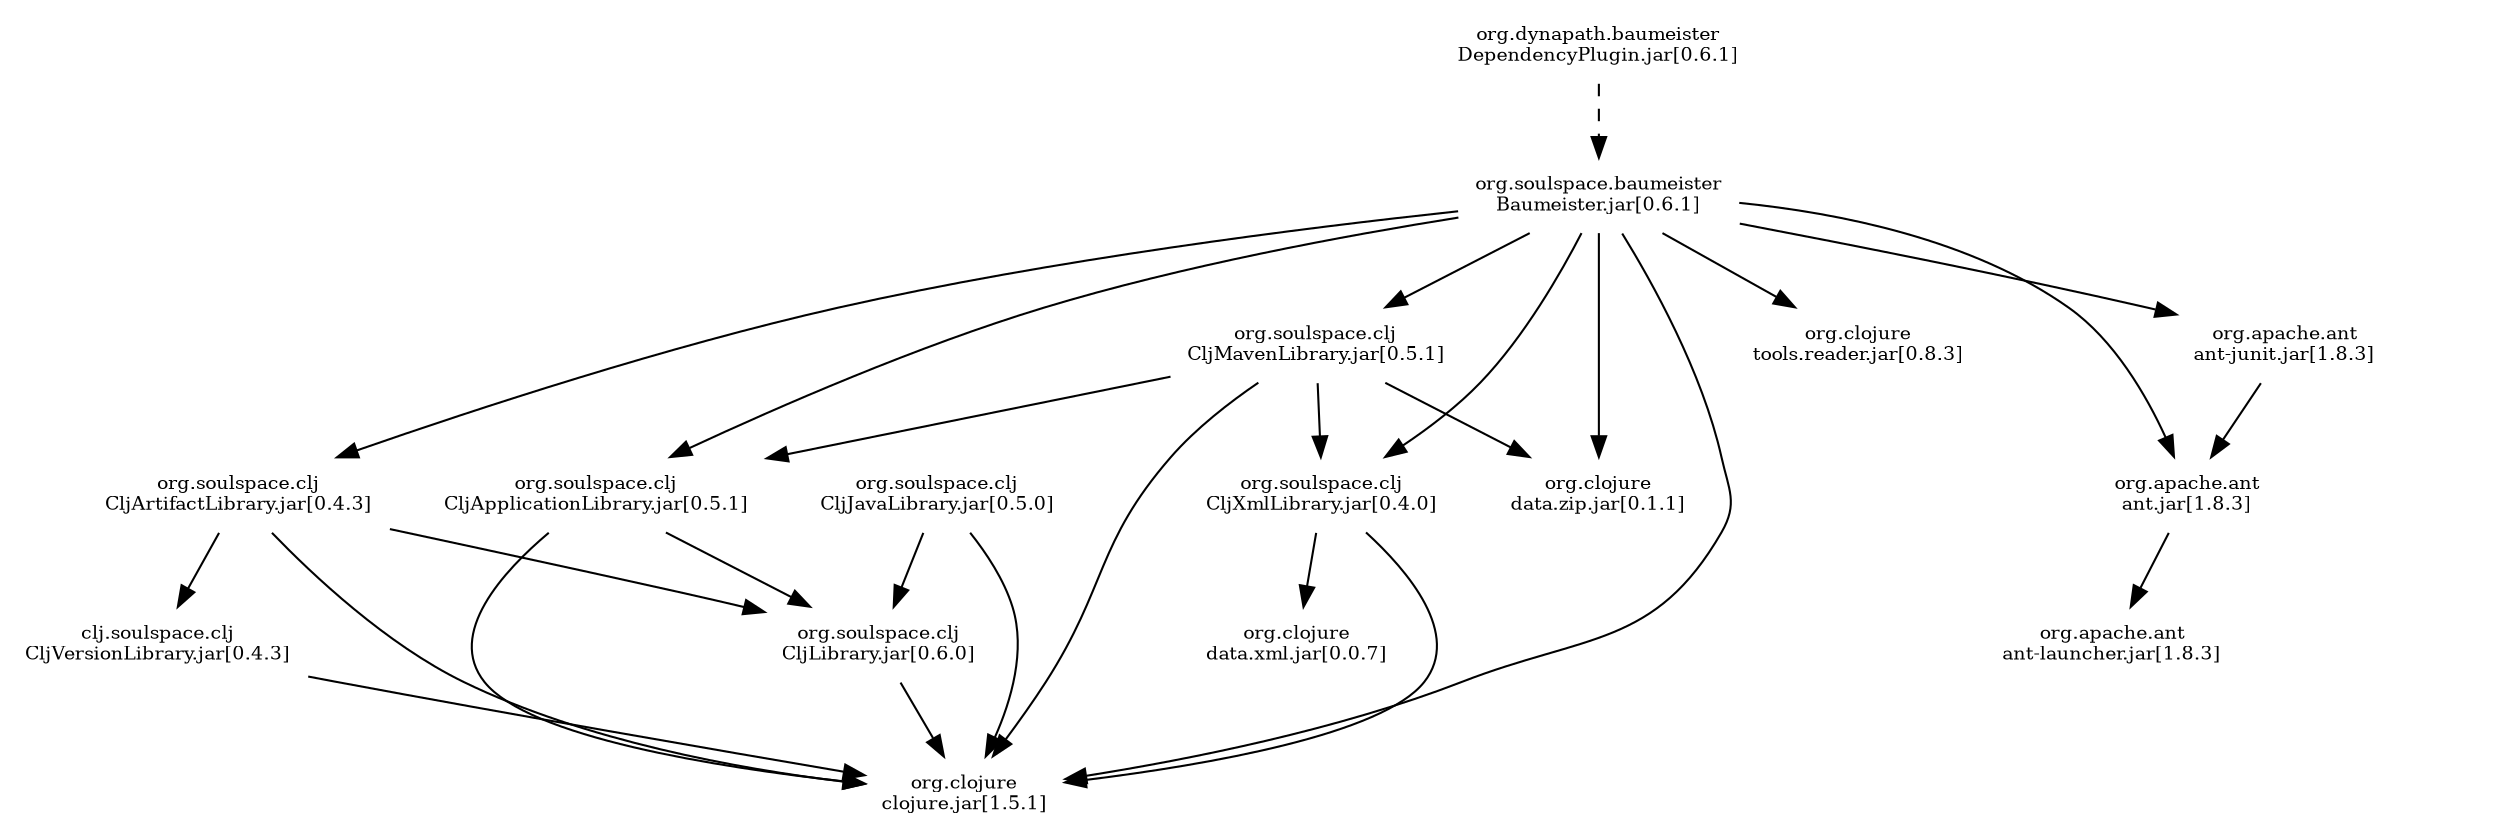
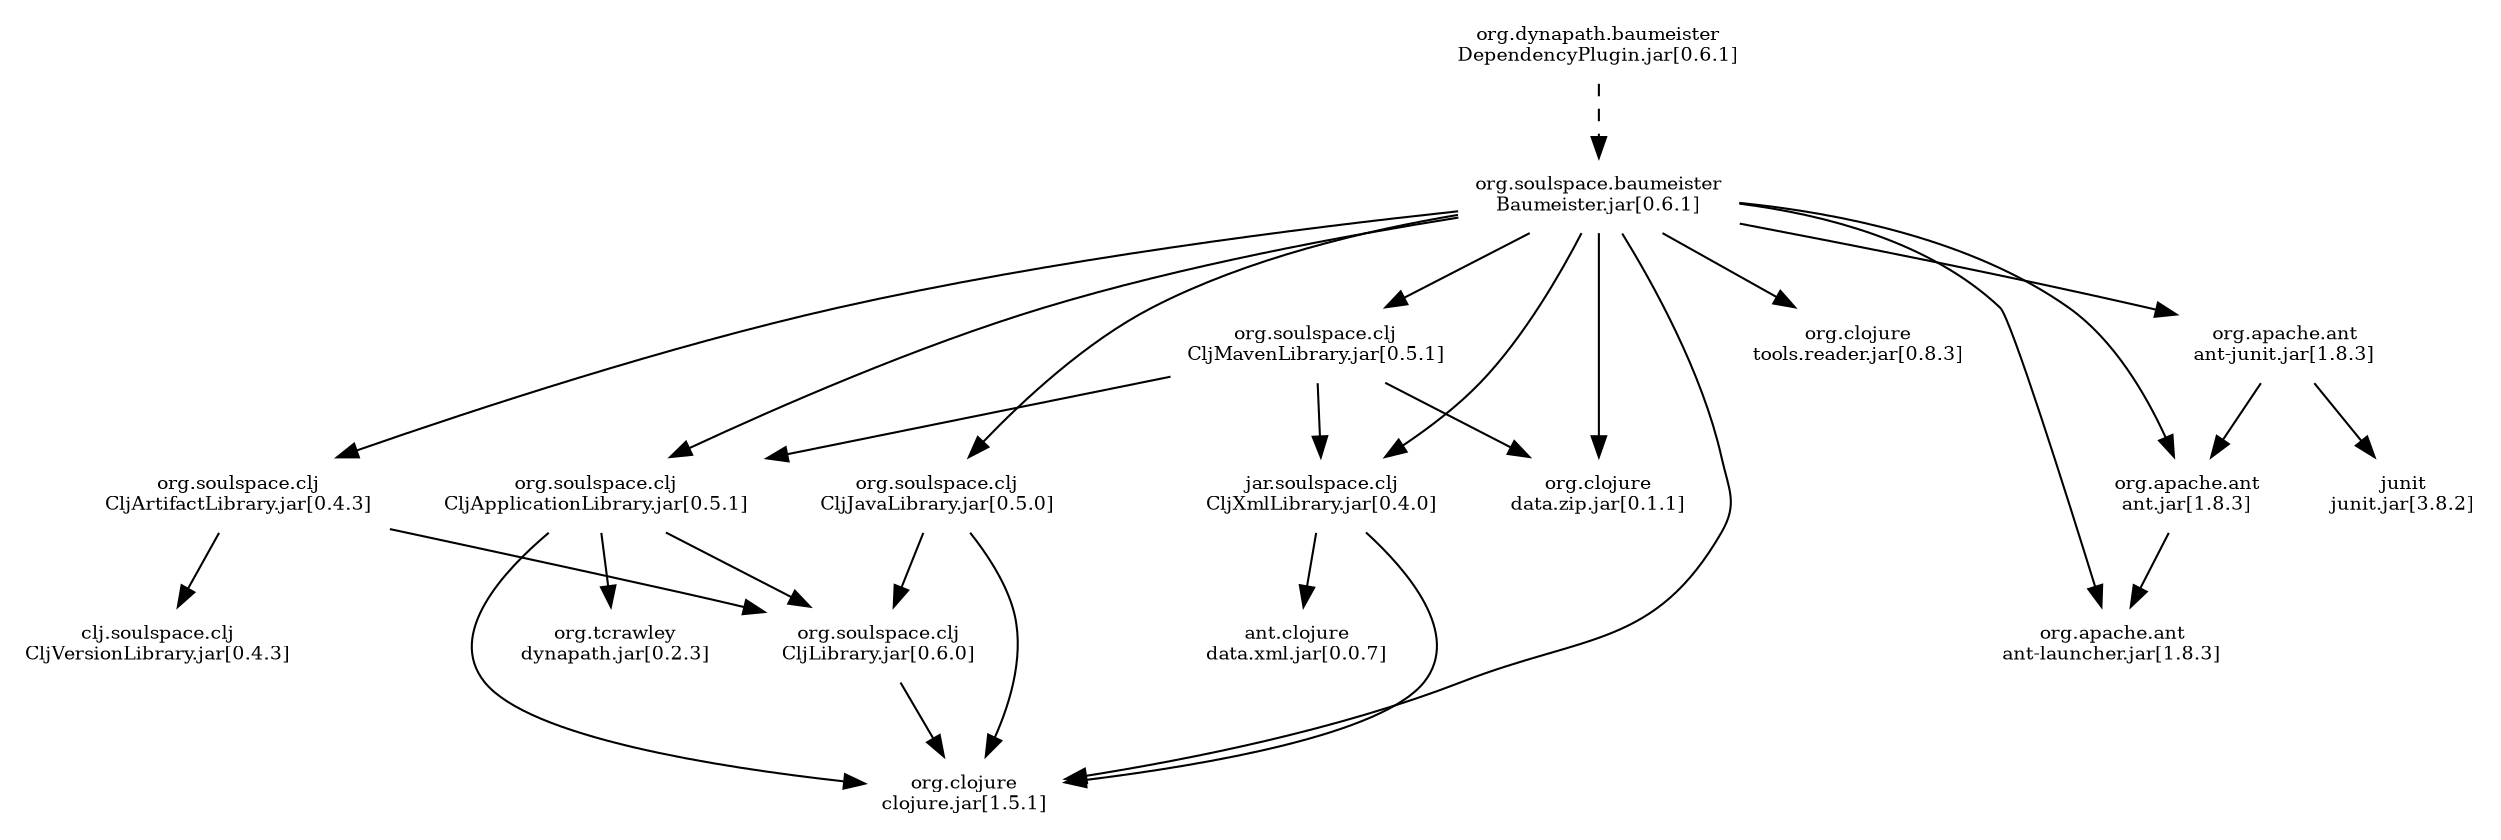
edge "org.soulspace.baumeister Baumeister.jar[0.6.1]" -> "org.soulspace.clj CljJavaLibrary.jar[0.5.0]": added
edge "org.soulspace.baumeister Baumeister.jar[0.6.1]" -> "org.apache.ant ant-launcher.jar[1.8.3]": added
node "org.soulspace.clj CljXmlLibrary.jar[0.4.0]": label "org.soulspace.clj CljXmlLibrary.jar[0.4.0]" -> "jar.soulspace.clj CljXmlLibrary.jar[0.4.0]"
node "junit junit.jar[3.8.2]": added
edge "org.soulspace.clj CljMavenLibrary.jar[0.5.1]" -> "org.clojure clojure.jar[1.5.1]": removed
node "org.tcrawley dynapath.jar[0.2.3]": added
node "org.clojure data.xml.jar[0.0.7]": label "org.clojure data.xml.jar[0.0.7]" -> "ant.clojure data.xml.jar[0.0.7]"
edge "org.soulspace.clj CljArtifactLibrary.jar[0.4.3]" -> "org.clojure clojure.jar[1.5.1]": removed
edge "clj.soulspace.clj CljVersionLibrary.jar[0.4.3]" -> "org.clojure clojure.jar[1.5.1]": removed
